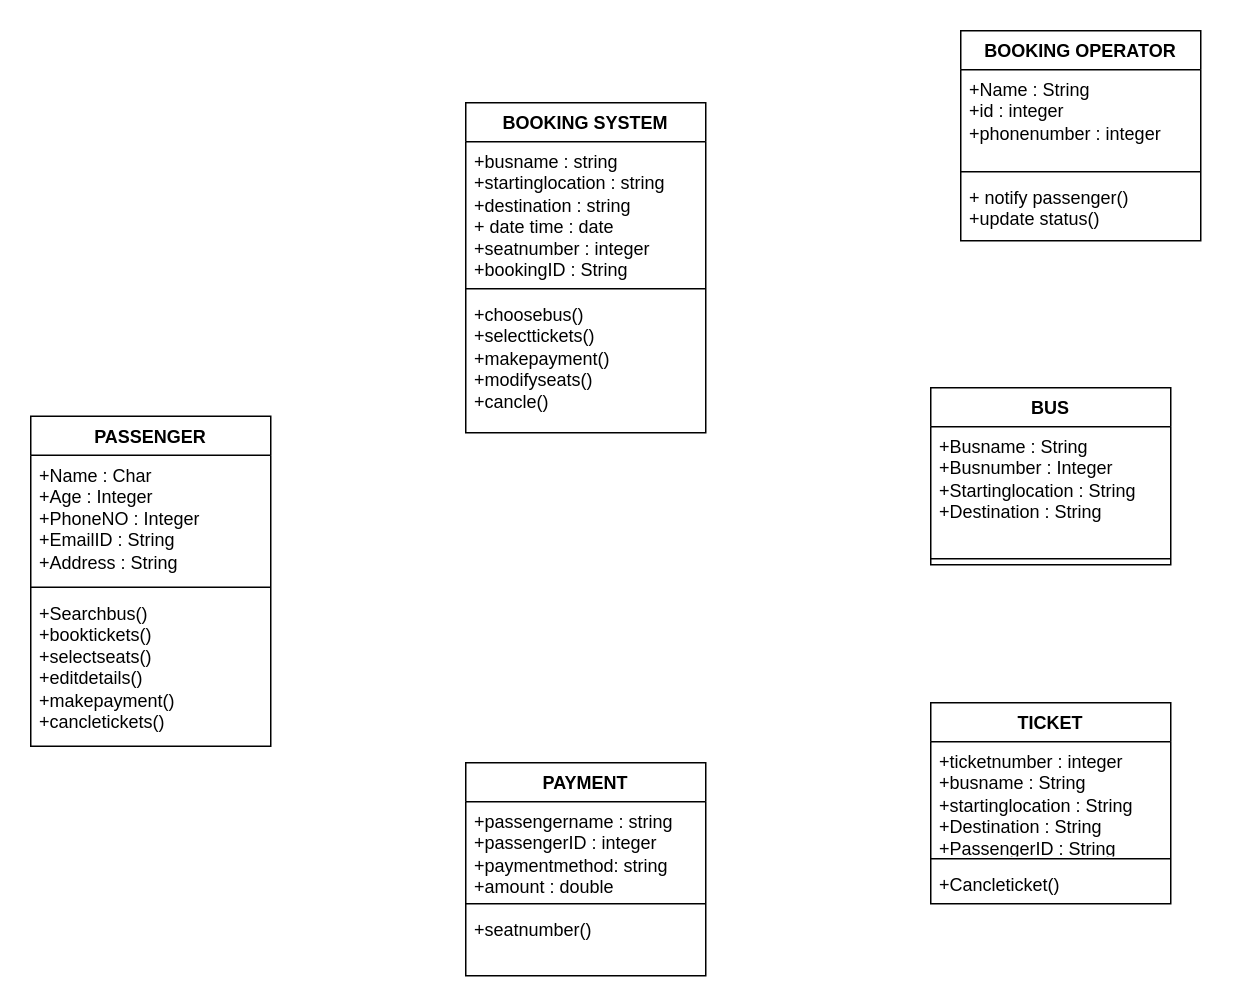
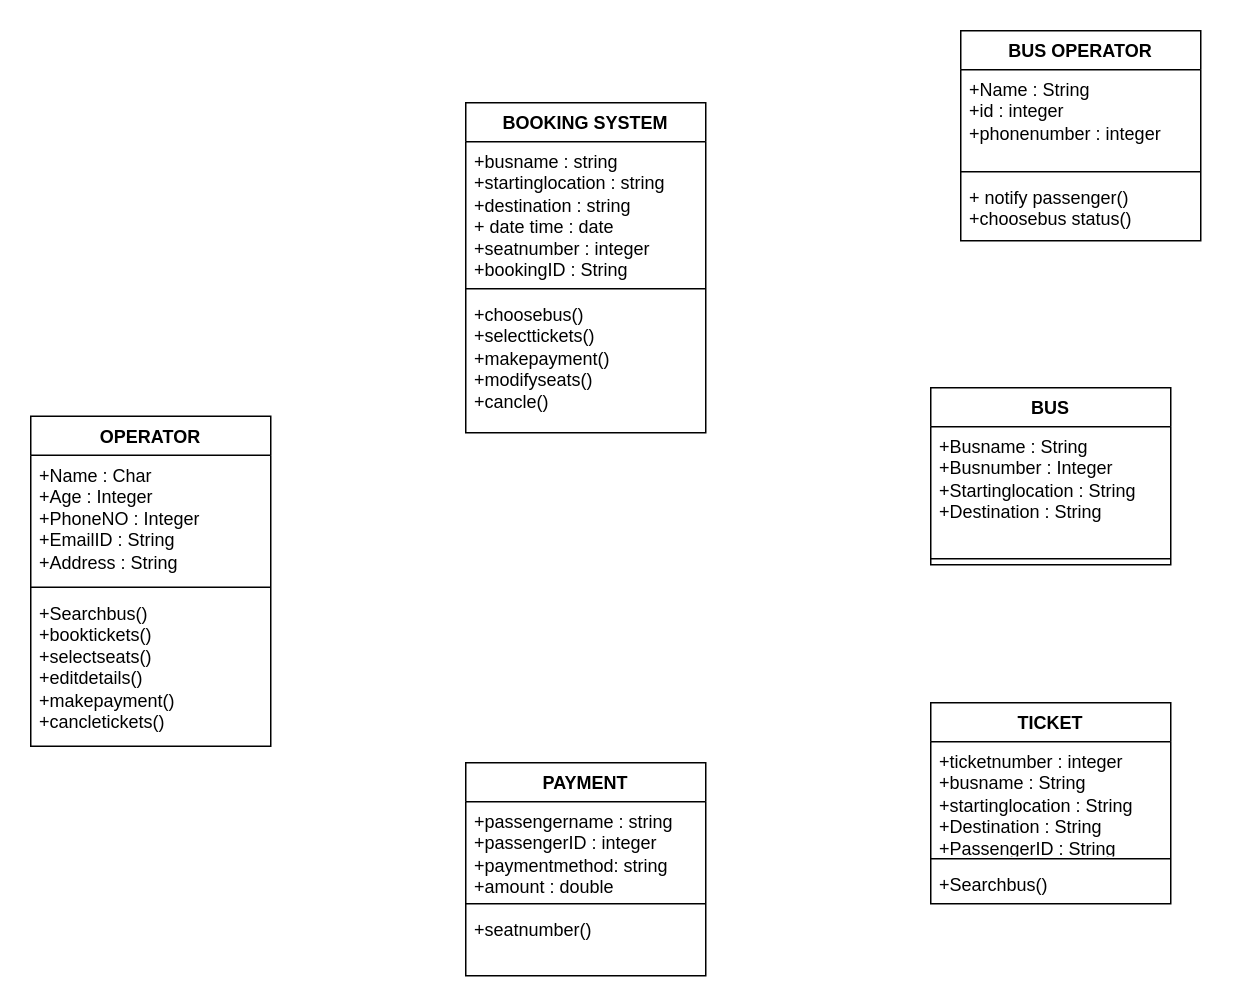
node "BOOKING OPERATOR": label "BOOKING OPERATOR" -> "BUS OPERATOR"
node "+ notify passenger() +update status()": label "+ notify passenger() +update status()" -> "+ notify passenger() +choosebus status()"
node "PASSENGER": label "PASSENGER" -> "OPERATOR"
node "+Cancleticket()": label "+Cancleticket()" -> "+Searchbus()"
